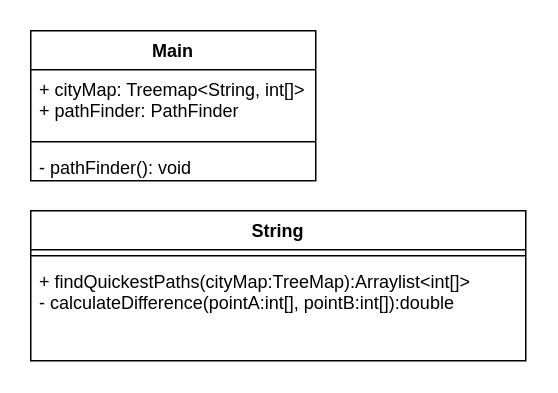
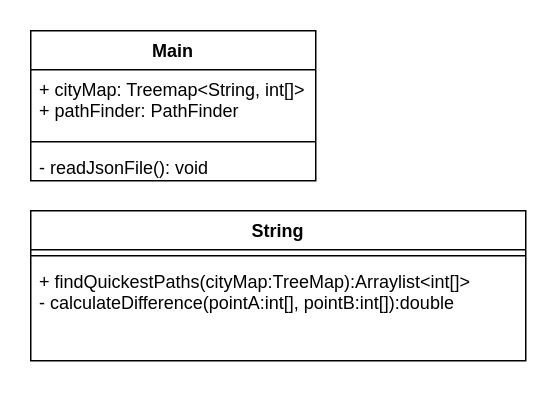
node "- pathFinder(): void": label "- pathFinder(): void" -> "- readJsonFile(): void"
